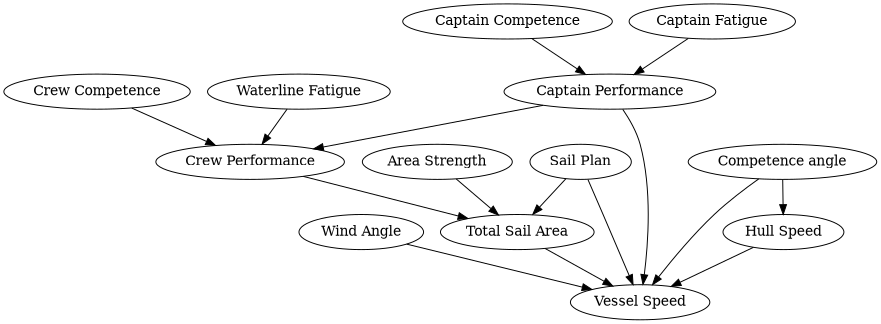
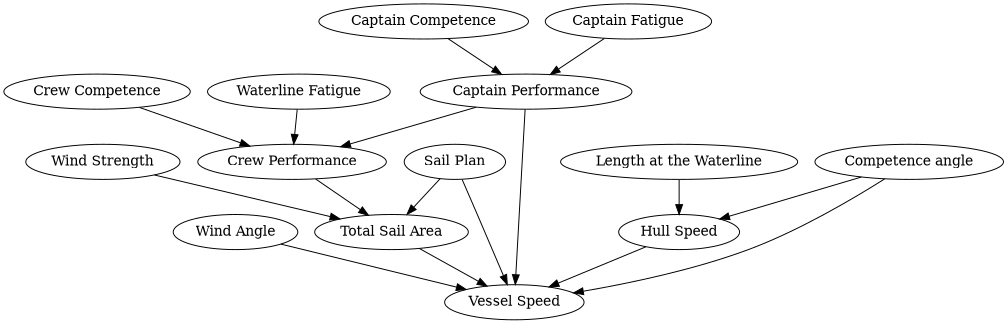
node "Area Strength": label "Area Strength" -> "Wind Strength"
node "Length at the Waterline": added
